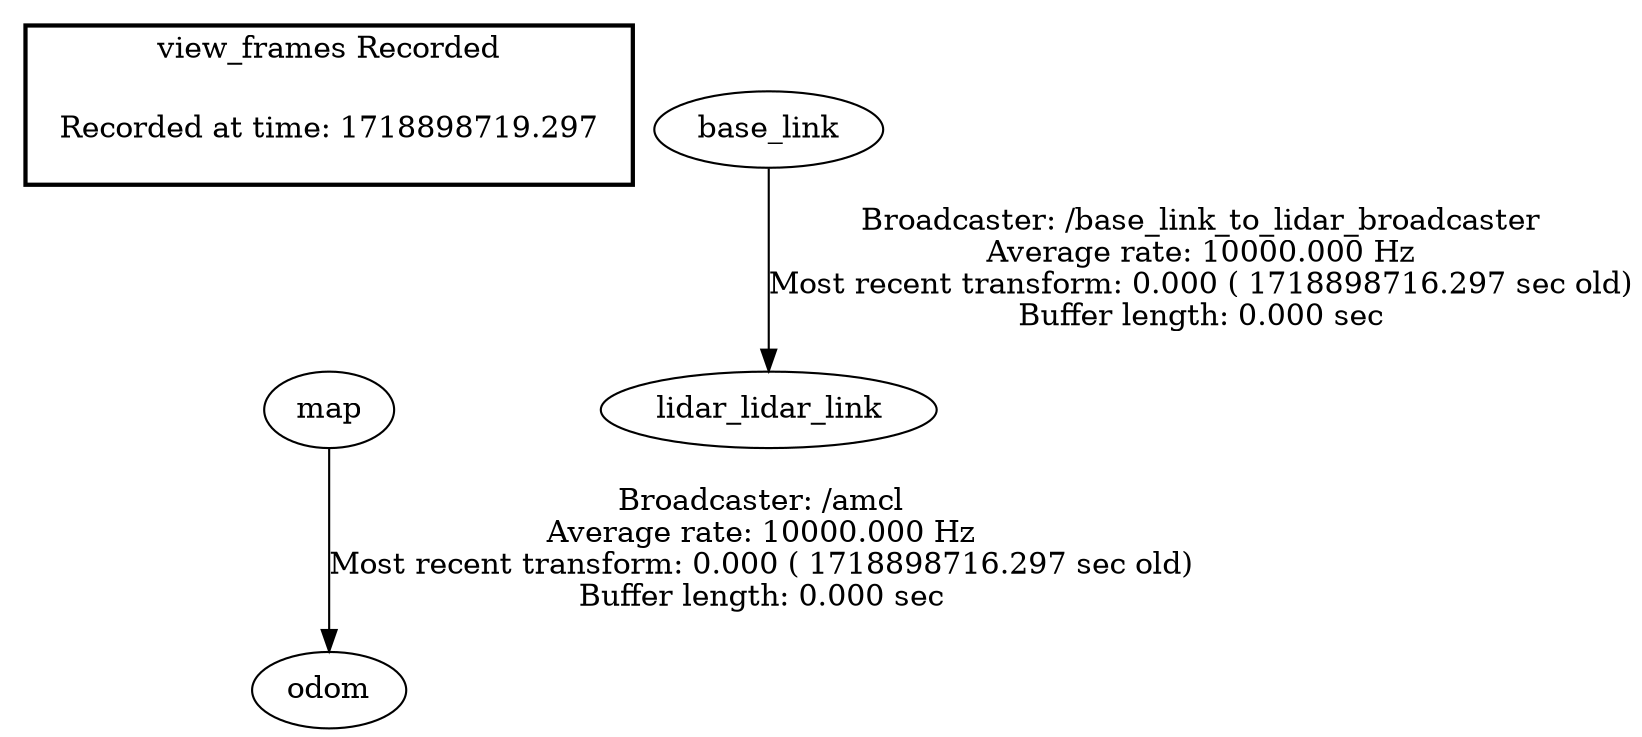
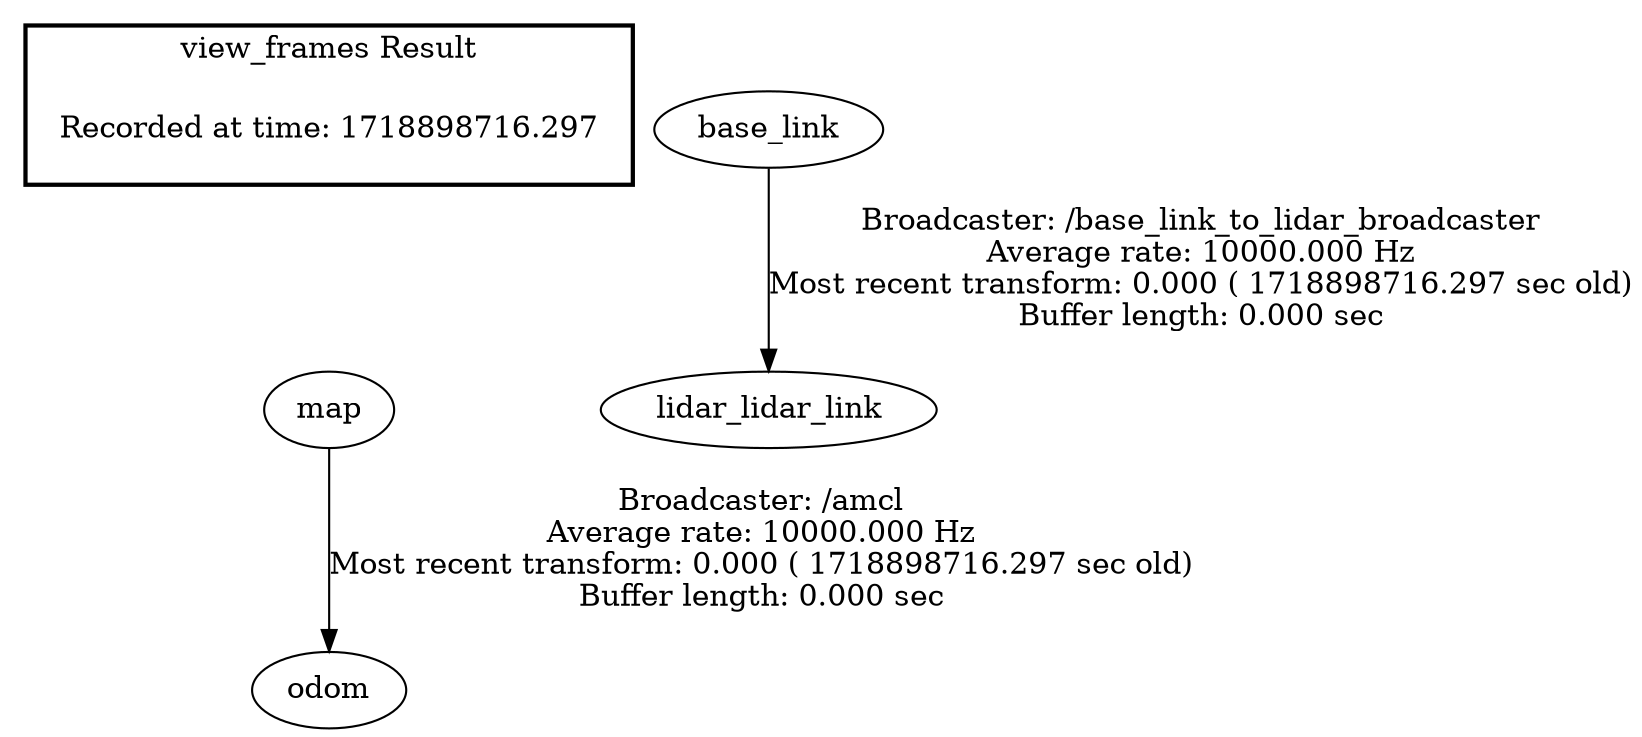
cluster "view_frames Recorded": label "view_frames Recorded" -> "view_frames Result"
node "Recorded at time: 1718898719.297": label "Recorded at time: 1718898719.297" -> "Recorded at time: 1718898716.297"
